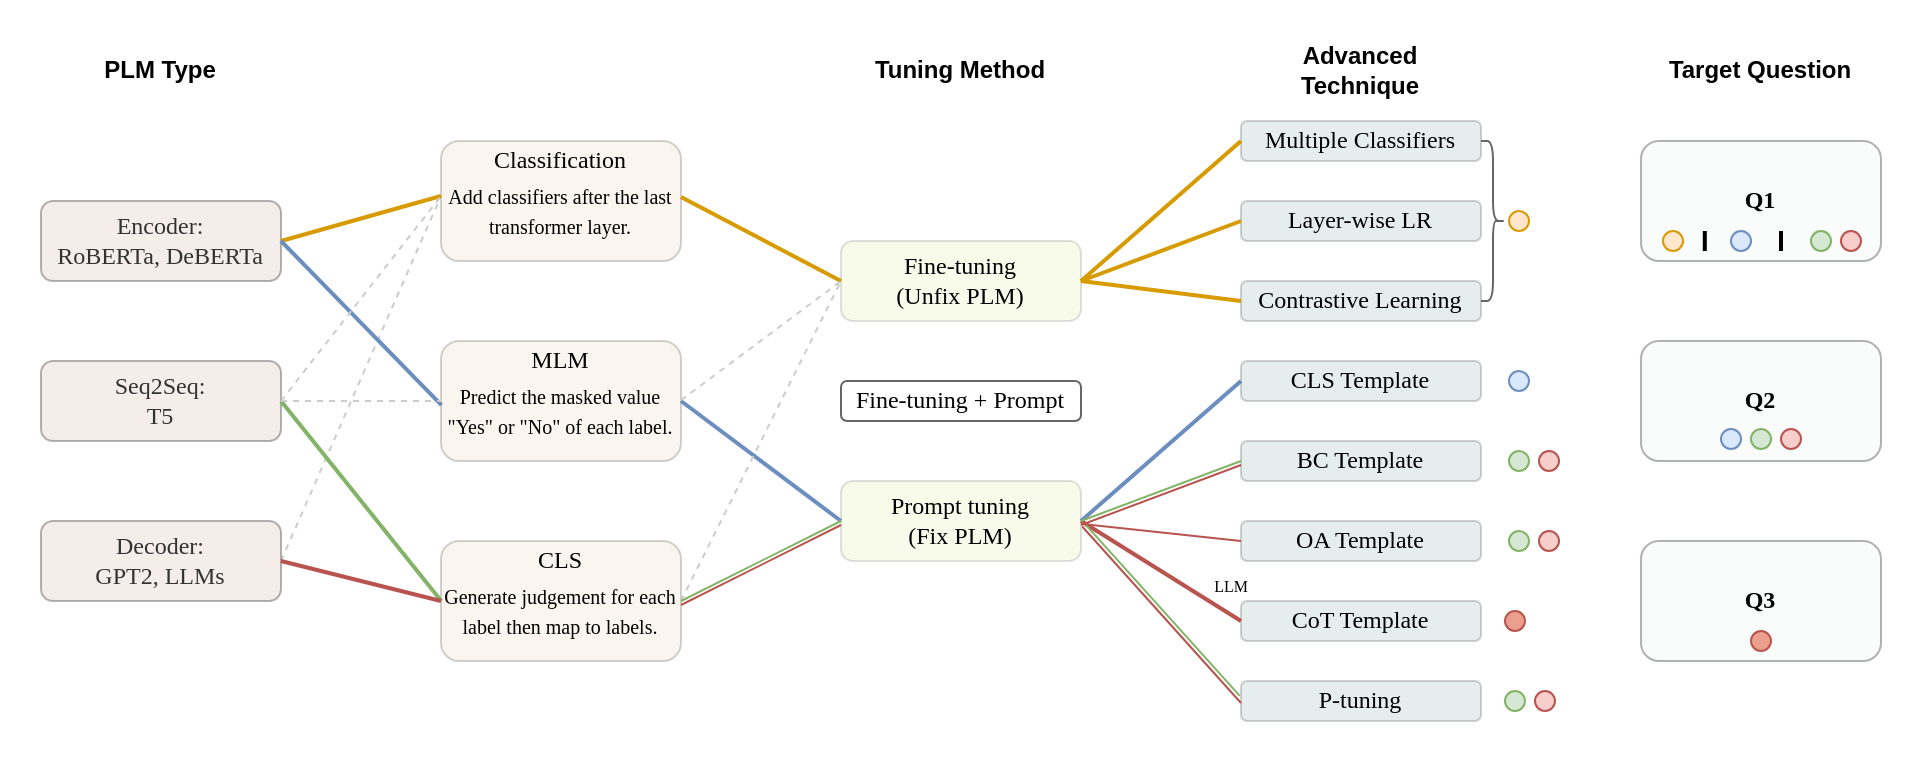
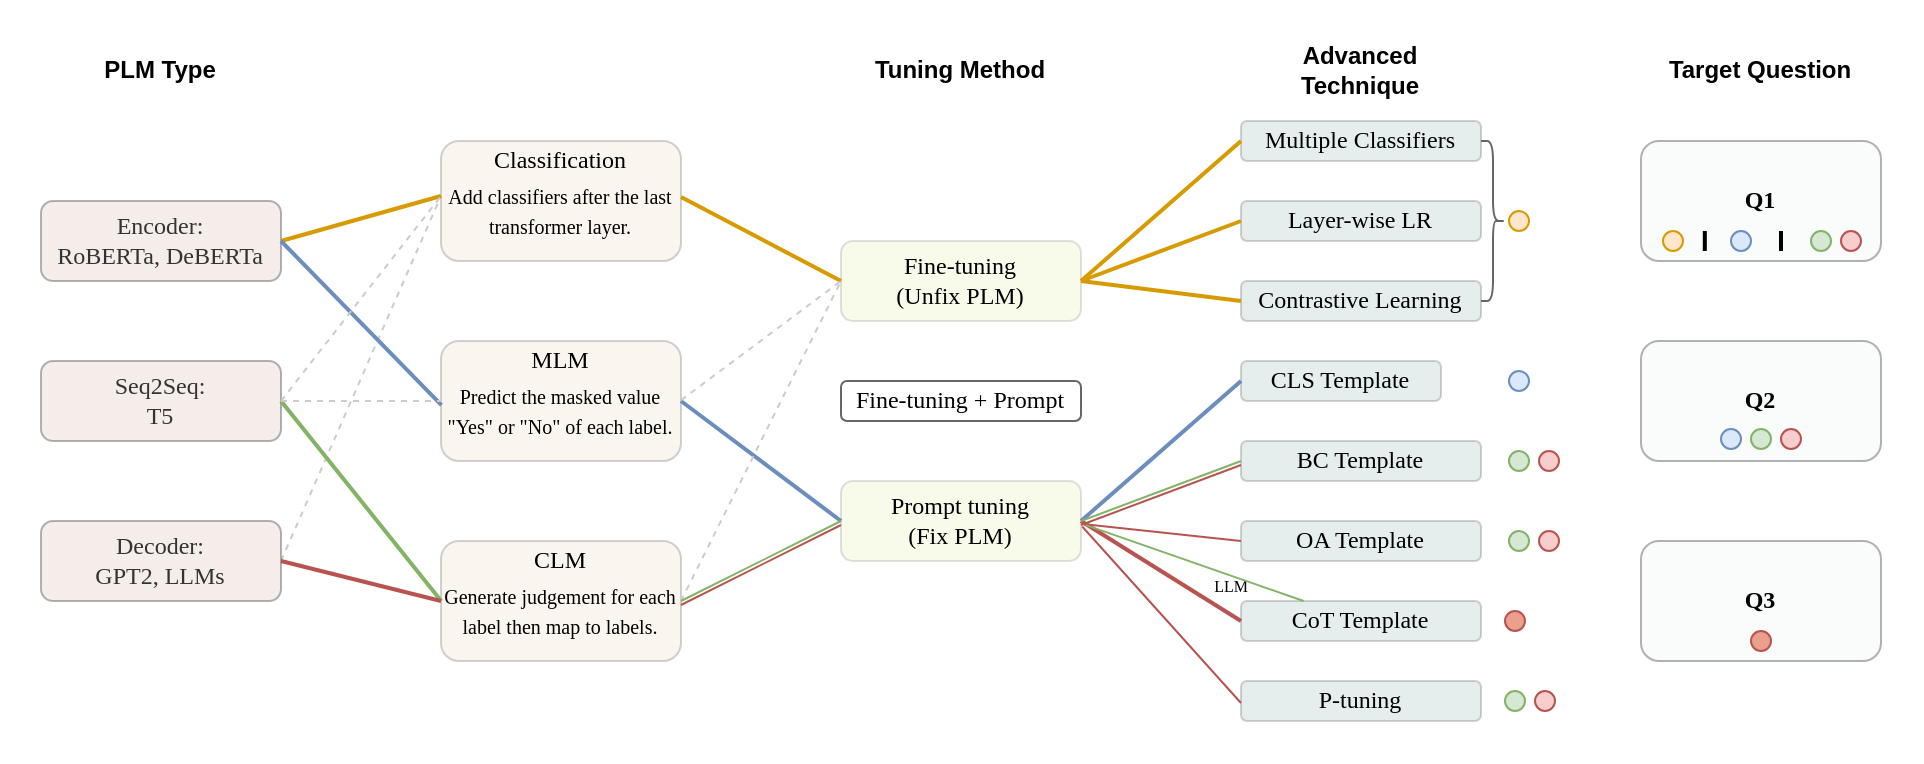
node "CLS Template": size 240x40 -> 200x40
node "CLS": label "CLS" -> "CLM"
edge "Prompt tuning (Fix PLM)" -- "P-tuning": now "Prompt tuning (Fix PLM)" -- "CoT Template"
